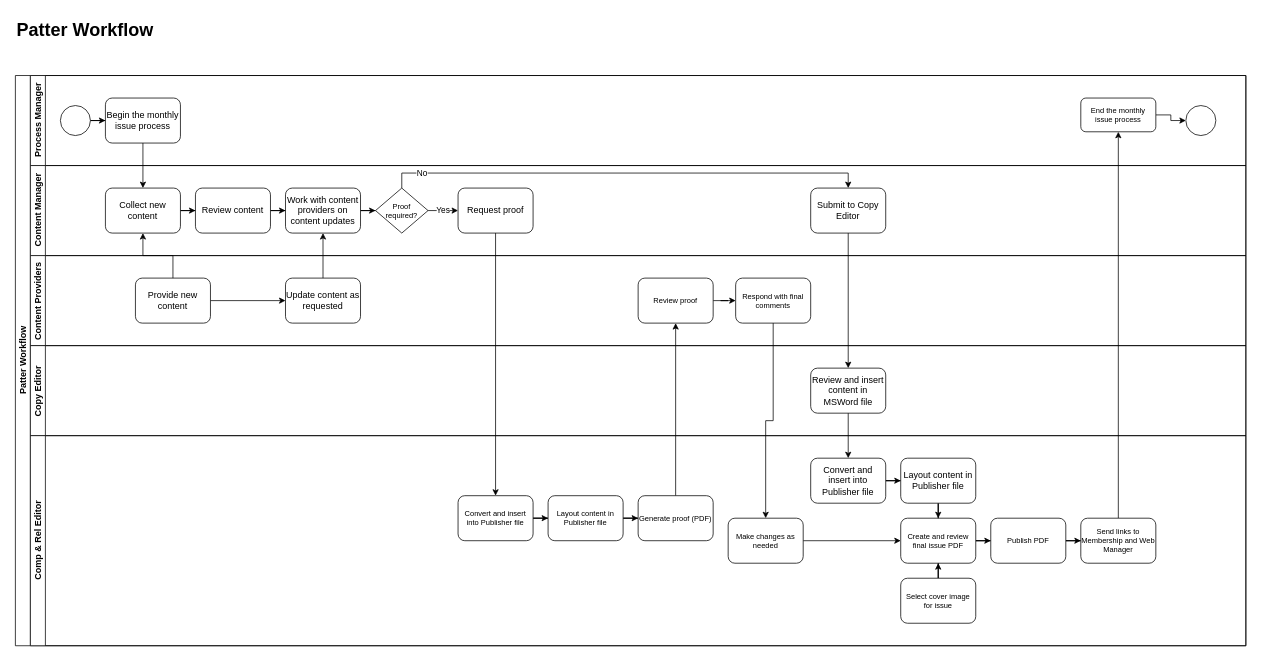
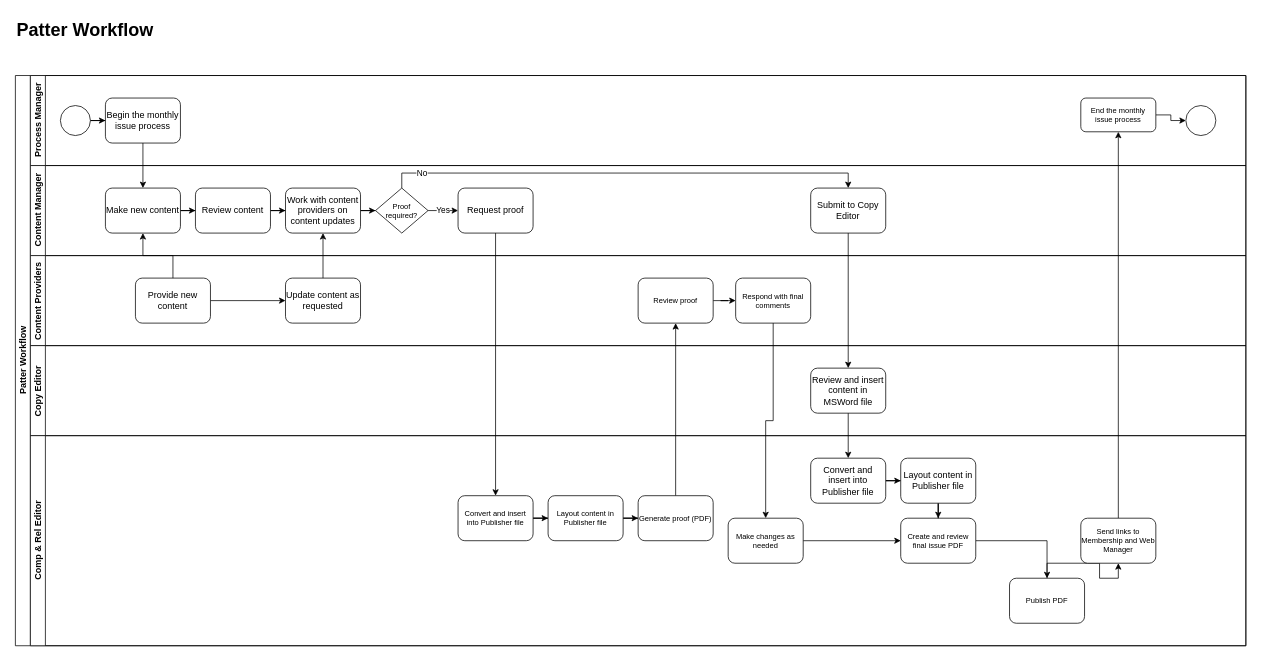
node "Collect new content": label "Collect new content" -> "Make new content"
node "Publish PDF": moved (1028, 540) -> (1047, 600)
edge "Select cover image for issue" -> "Create and review final issue PDF": removed
node "Select cover image for issue": removed
